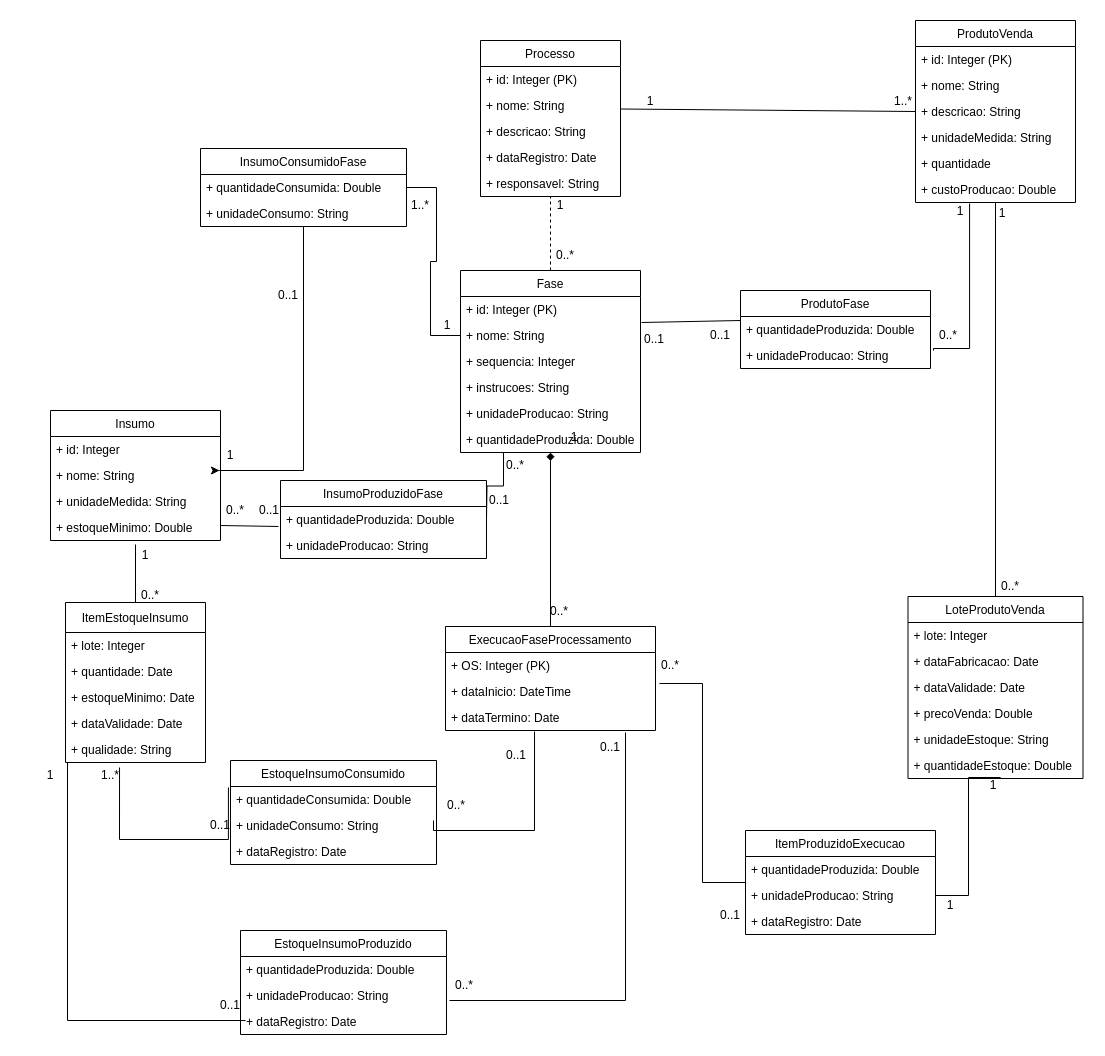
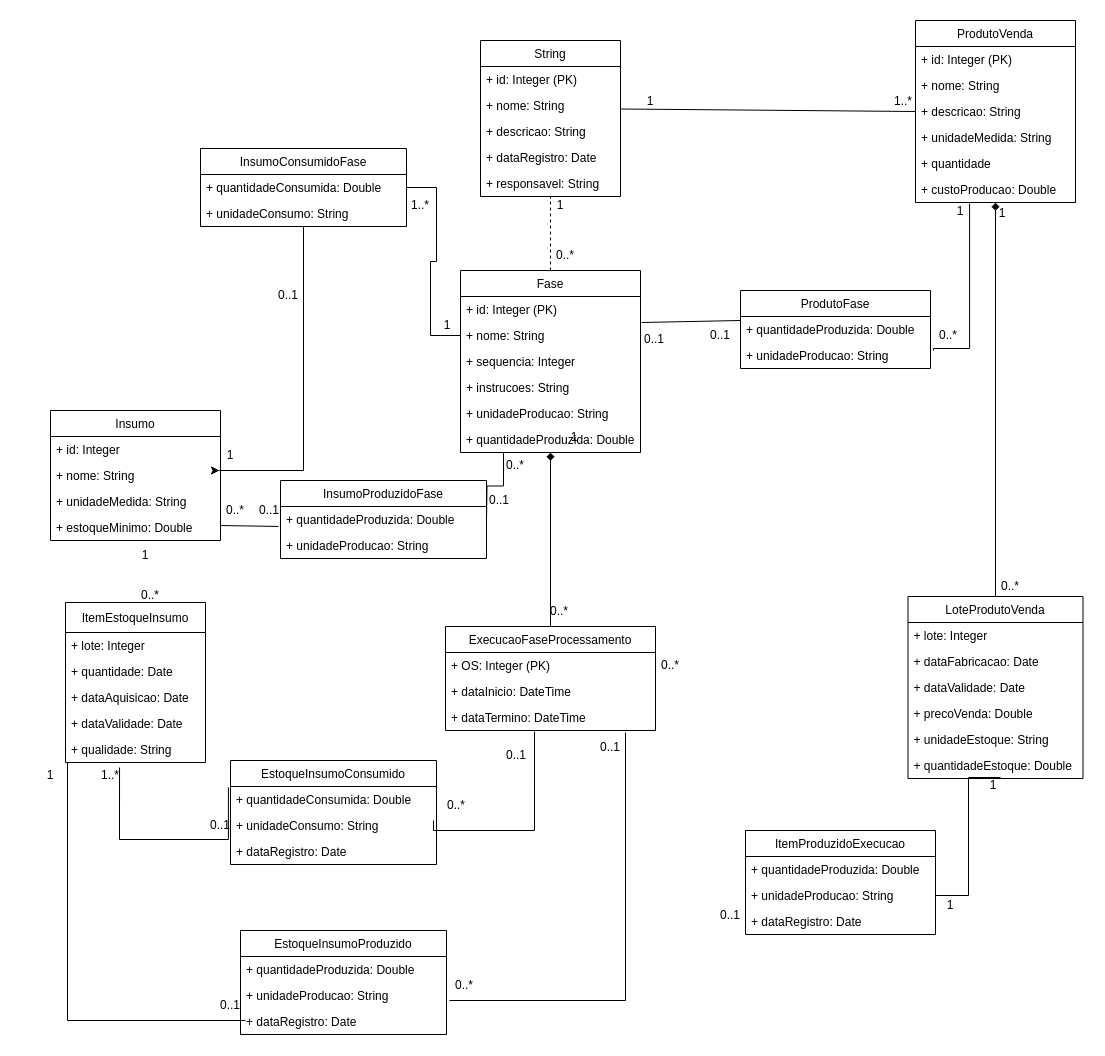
node "Processo": label "Processo" -> "String"
edge "ProdutoVenda" -- "LoteProdutoVenda": arrowhead none -> diamond
edge "+ estoqueMinimo: Double" -- "ItemEstoqueInsumo": removed
node "+ estoqueMinimo: Date": label "+ estoqueMinimo: Date" -> "+ dataAquisicao: Date"
node "+ dataTermino: Date": label "+ dataTermino: Date" -> "+ dataTermino: DateTime"
edge "+ dataInicio: DateTime" -- "ItemProduzidoExecucao": removed
